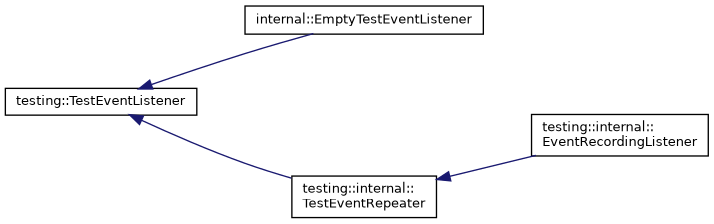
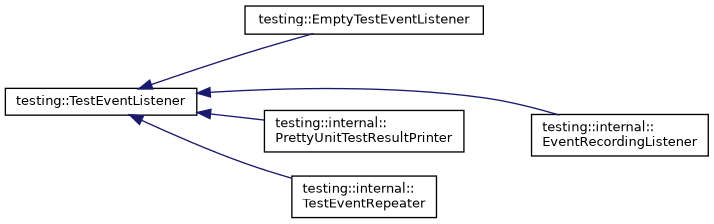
node "internal::EmptyTestEventListener": label "internal::EmptyTestEventListener" -> "testing::EmptyTestEventListener"
node "testing::internal:: PrettyUnitTestResultPrinter": added
edge "testing::internal:: EventRecordingListener" -> "testing::internal:: TestEventRepeater": now "testing::internal:: EventRecordingListener" -> "testing::TestEventListener"
